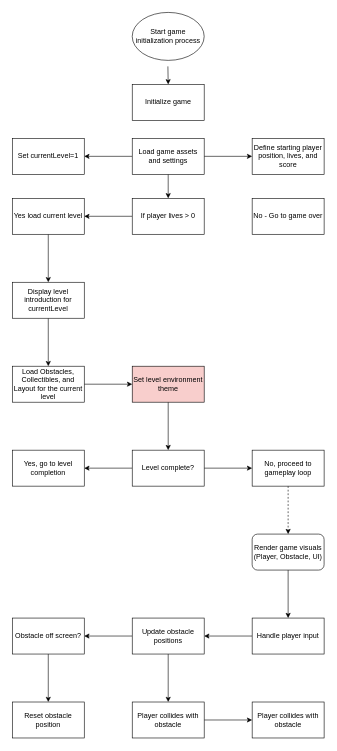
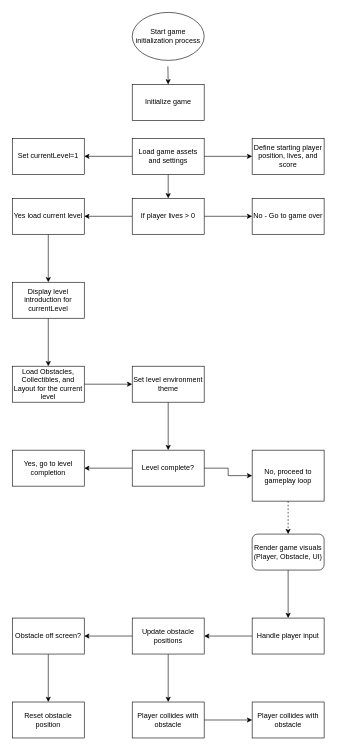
edge "If player lives > 0" -> "No - Go to game over": added
node "Set level environment theme": fillcolor #f8cecc -> #ffffff
node "No, proceed to gameplay loop": size 72x36 -> 72x51
